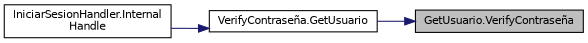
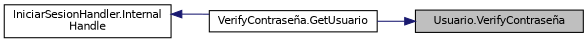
node "GetUsuario.VerifyContraseña": label "GetUsuario.VerifyContraseña" -> "Usuario.VerifyContraseña"
edge "IniciarSesionHandler.Internal Handle" -> "VerifyContraseña.GetUsuario": reversed
